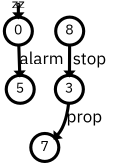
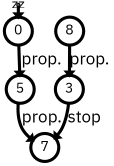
edge "0" -> "5": label "alarm" -> "prop."
edge "8" -> "3": label "stop" -> "prop."
edge "3" -> "7": label "prop" -> "stop"
edge "5" -> "7": added, label "prop."
